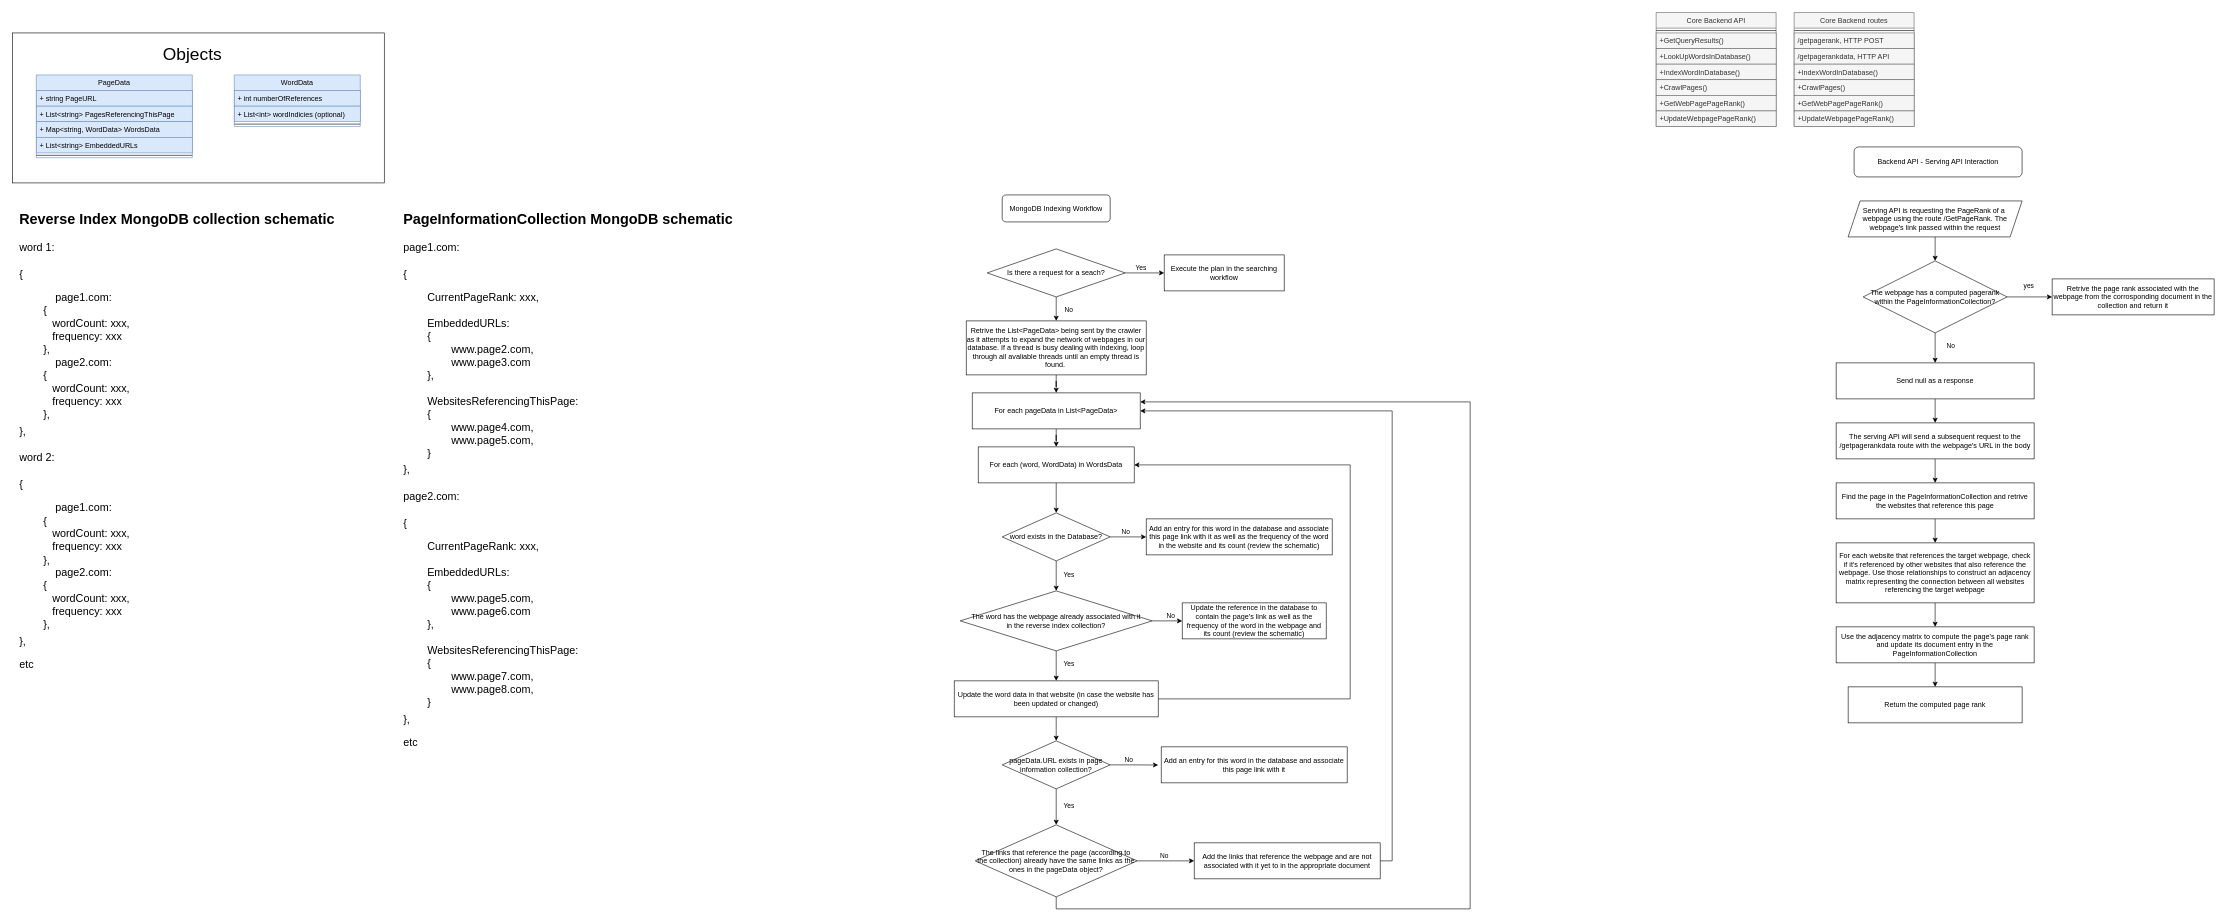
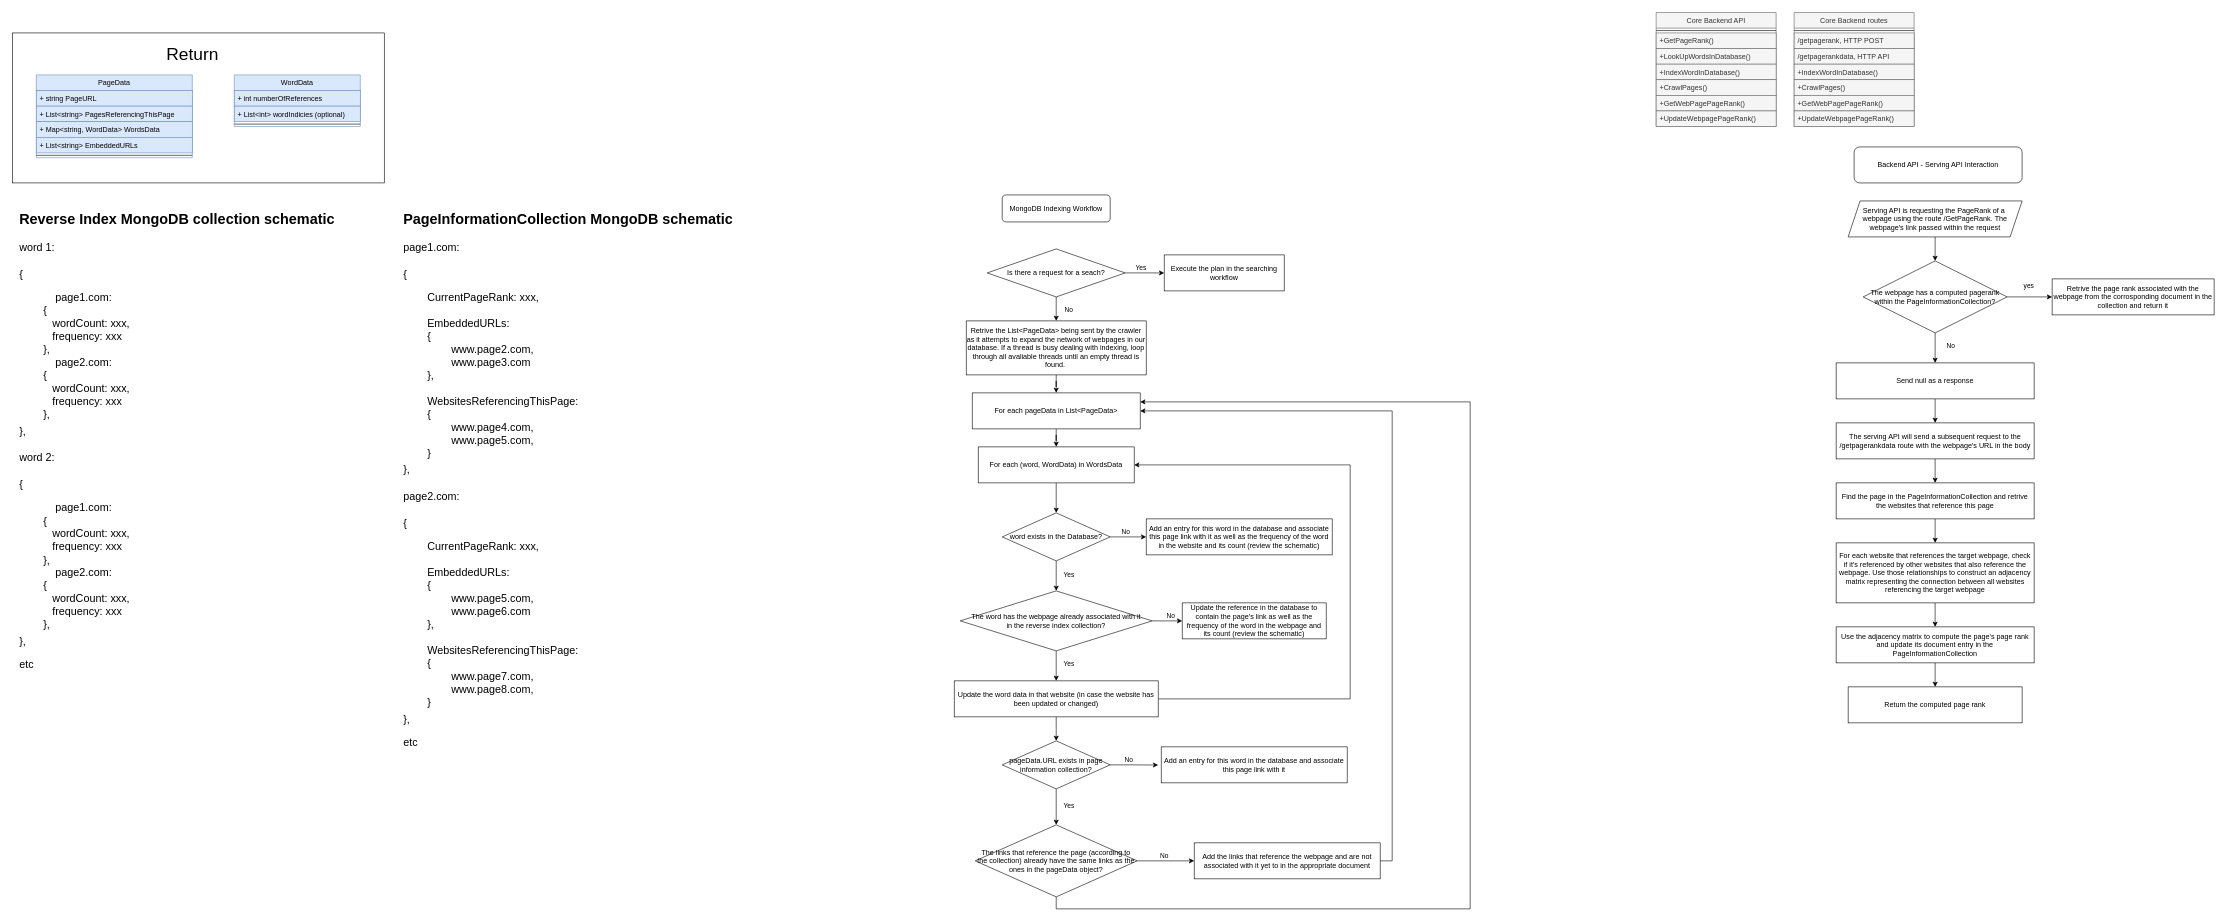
node "+GetQueryResults()": label "+GetQueryResults()" -> "+GetPageRank()"
node "Objects": label "Objects" -> "Return"
node "Backend API - Serving API Interaction": size 168x30 -> 168x36
